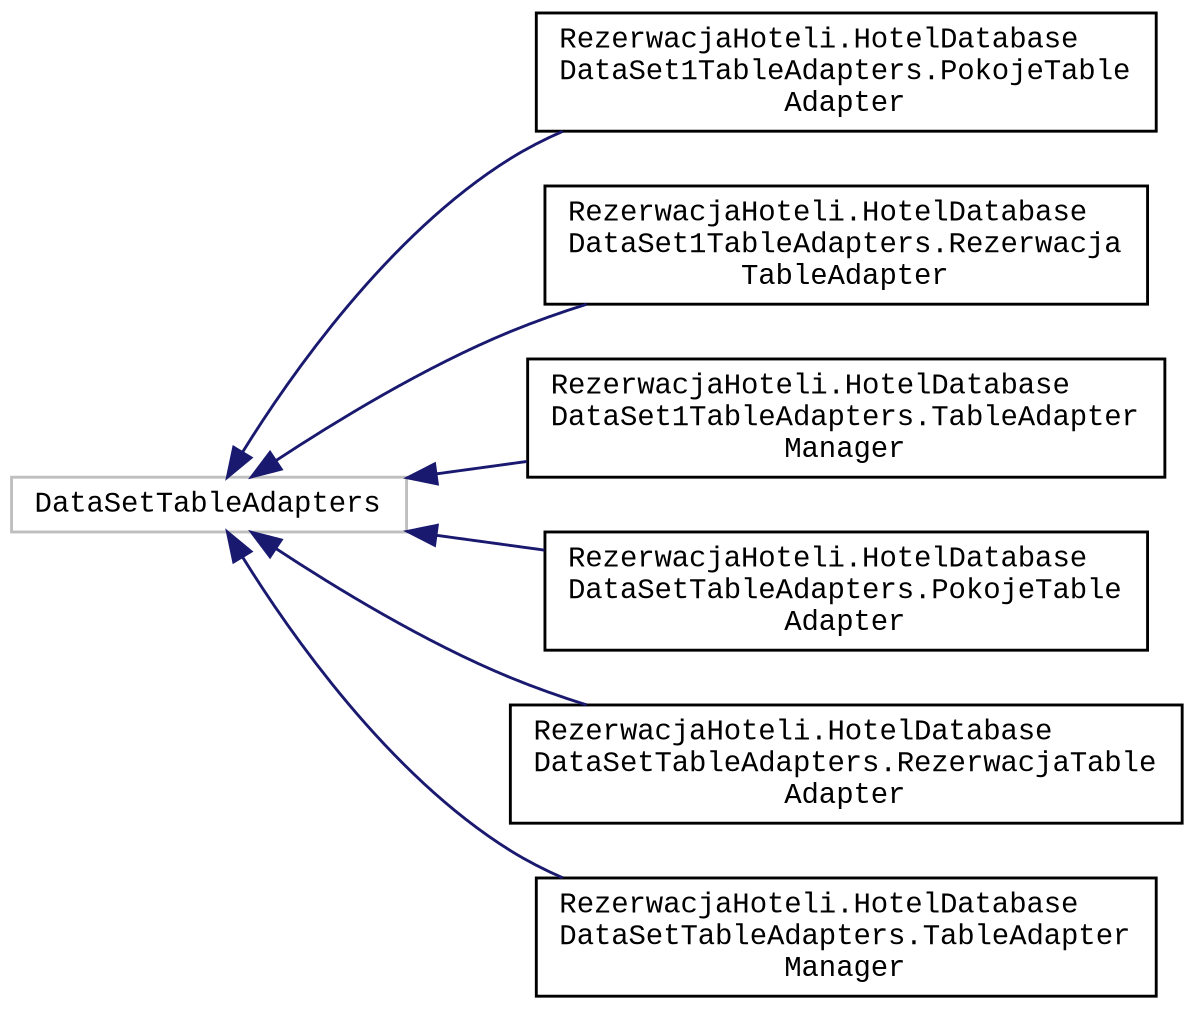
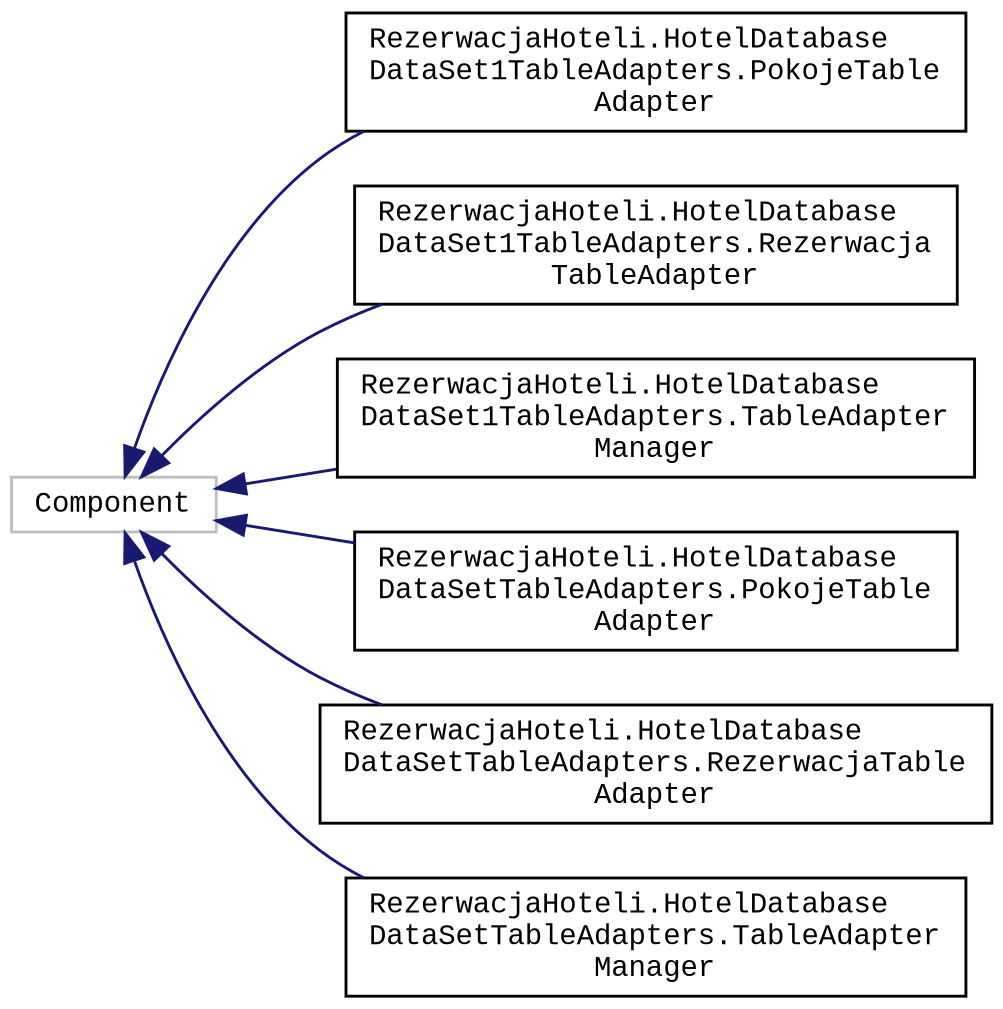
node "DataSetTableAdapters": label "DataSetTableAdapters" -> "Component"
